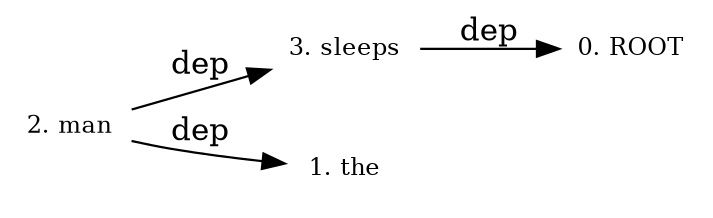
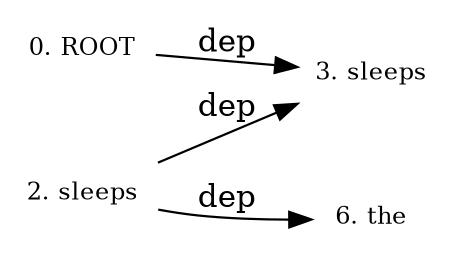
edge "3. sleeps" -> "0. ROOT": reversed
node "2. man": label "2. man" -> "2. sleeps"
node "1. the": label "1. the" -> "6. the"
